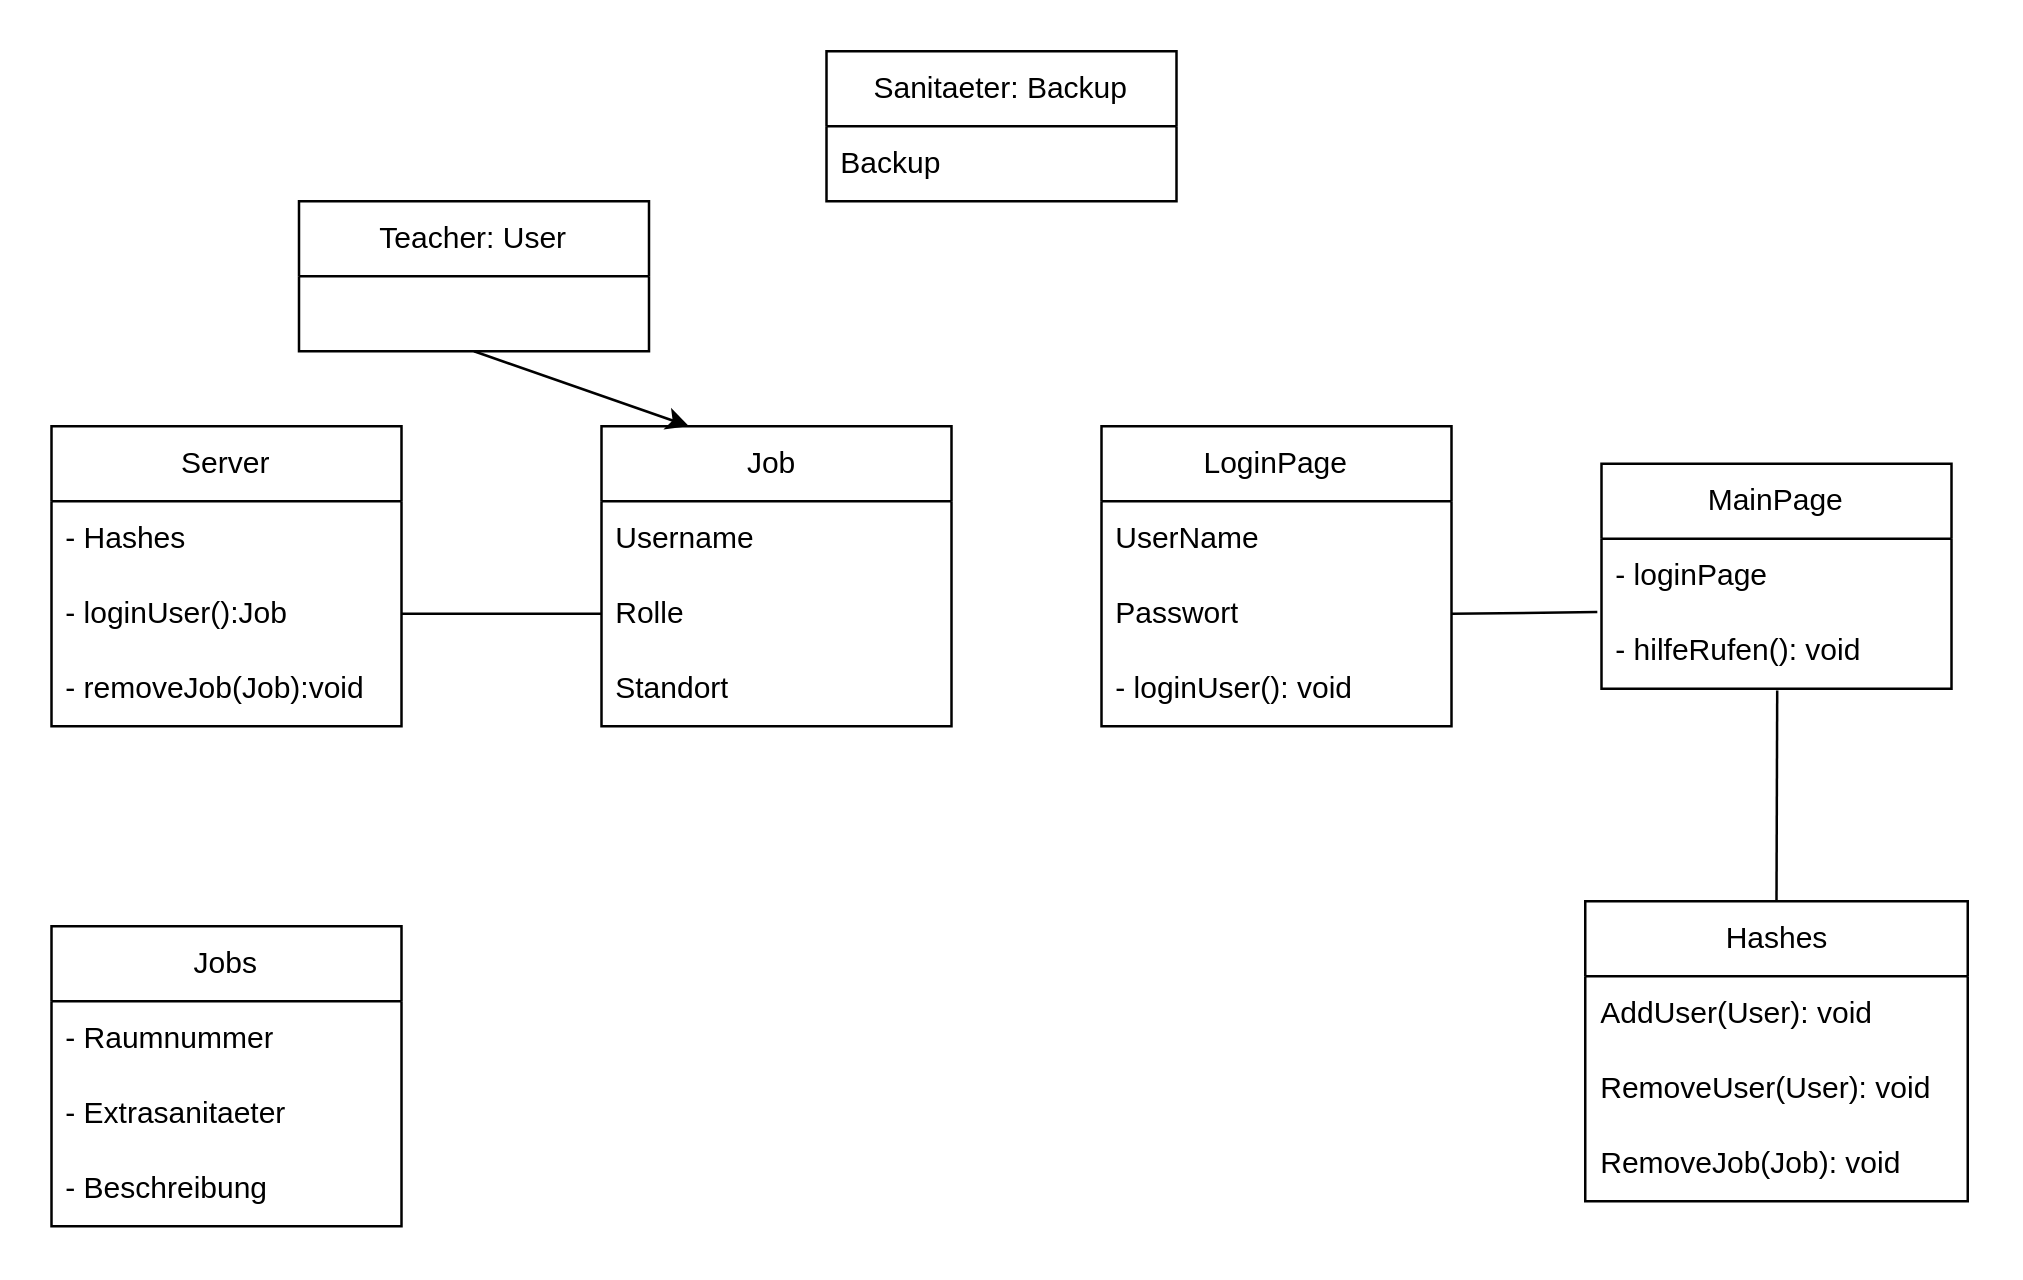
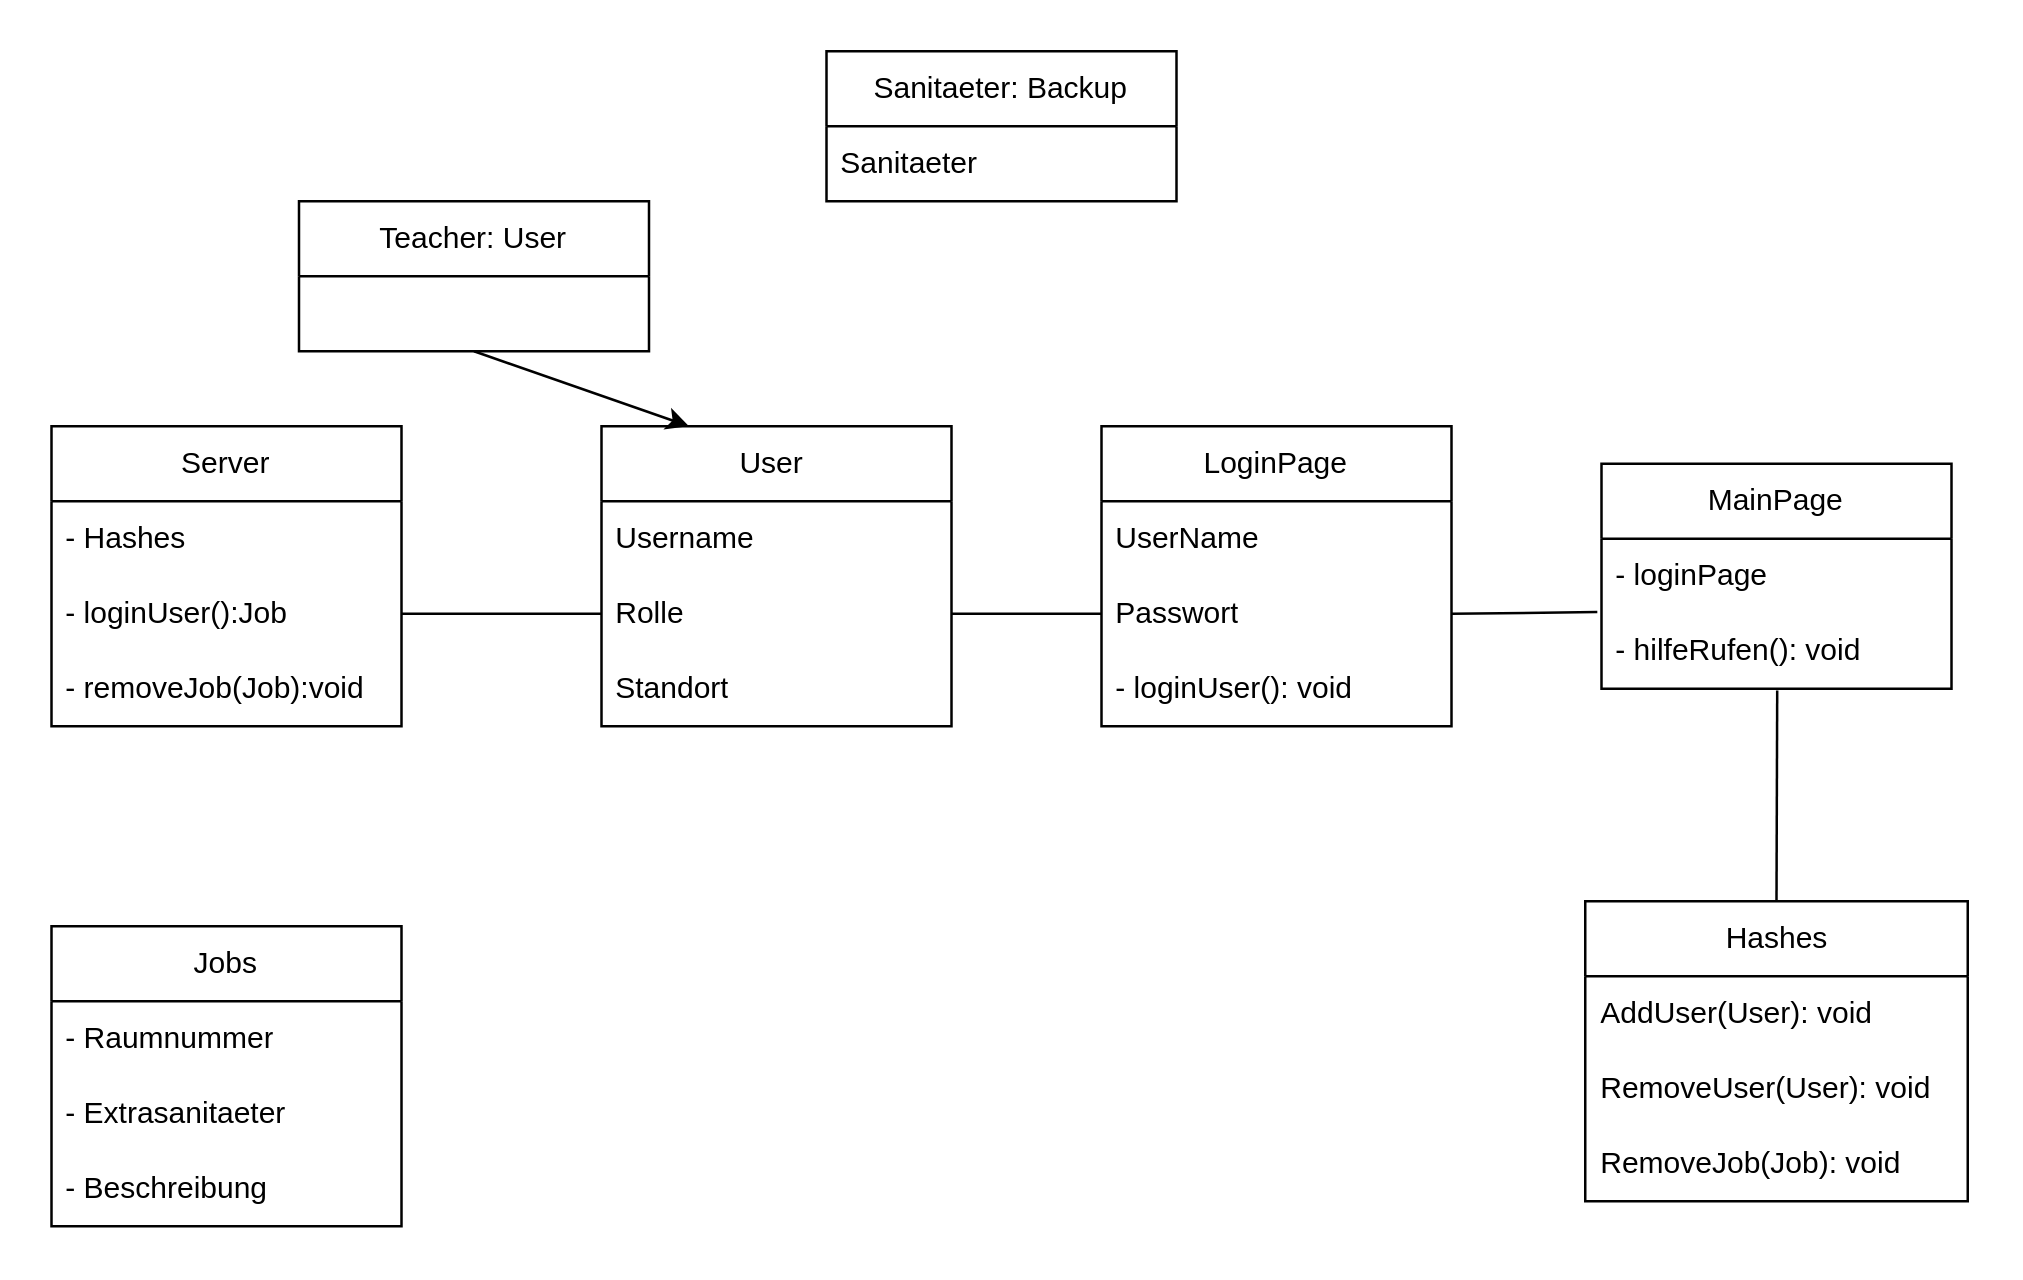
node "Backup": label "Backup" -> "Sanitaeter"
node "Job": label "Job" -> "User"
edge "Rolle" -- "Passwort": added
